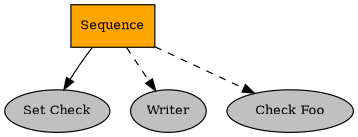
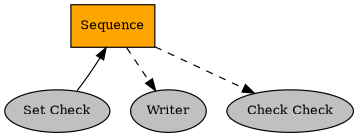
edge "Sequence" -> "Set Check": reversed
node "Check Foo": label "Check Foo" -> "Check Check"
